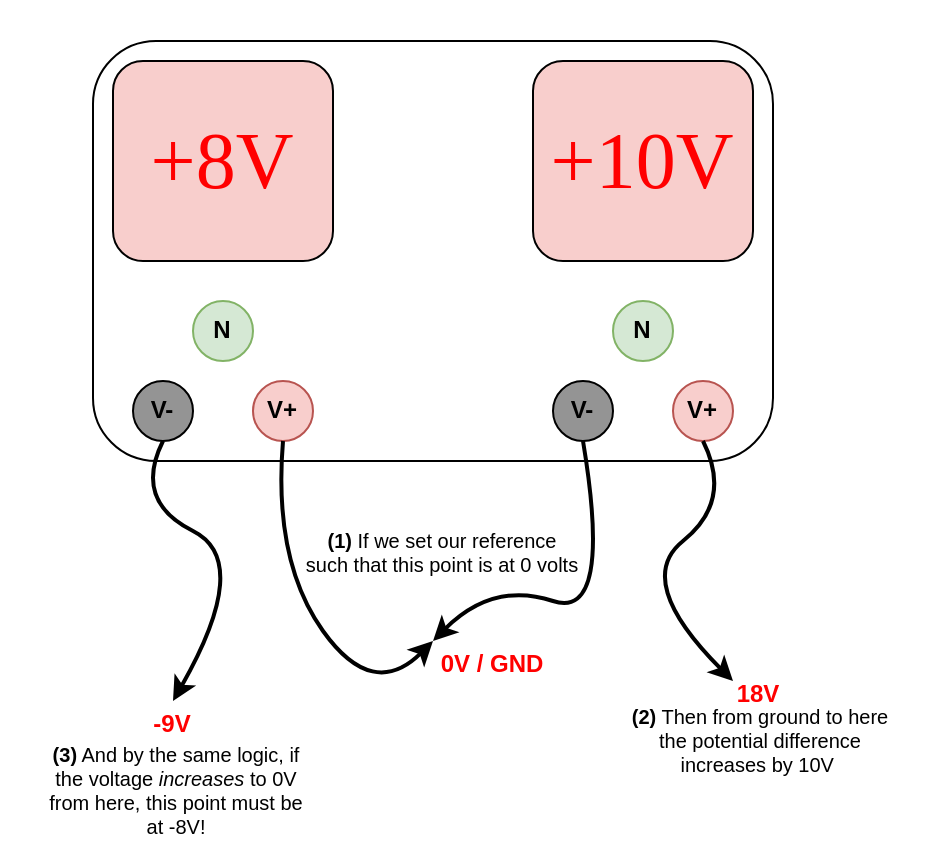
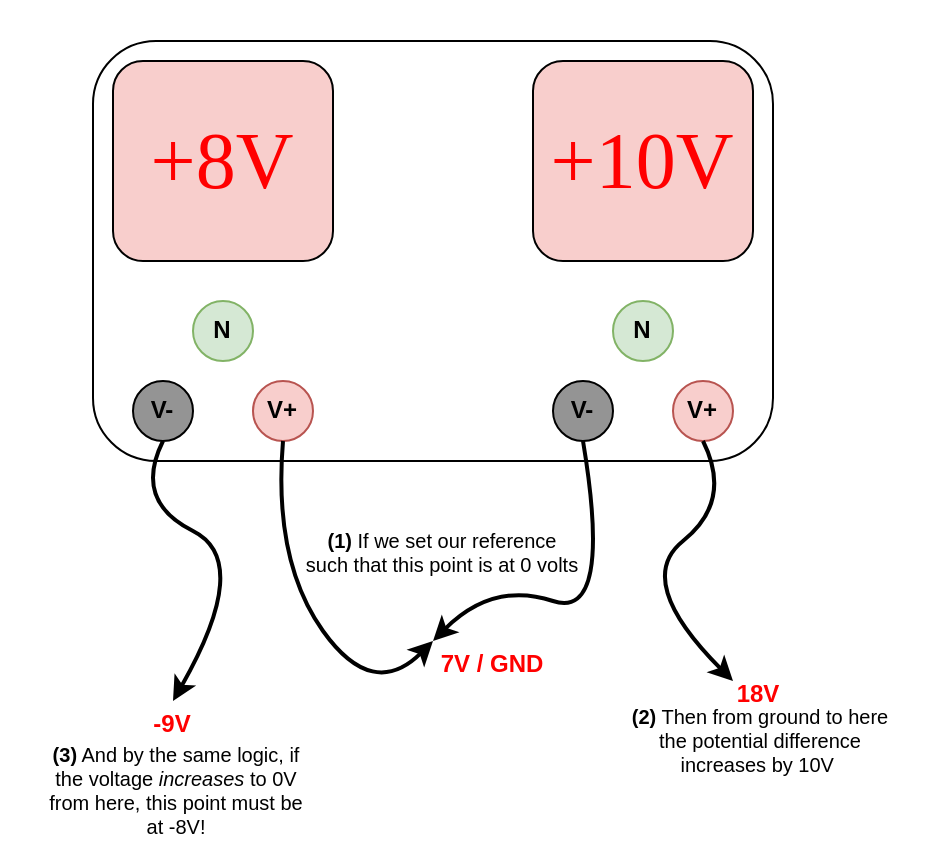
node "0V / GND": label "0V / GND" -> "7V / GND"
